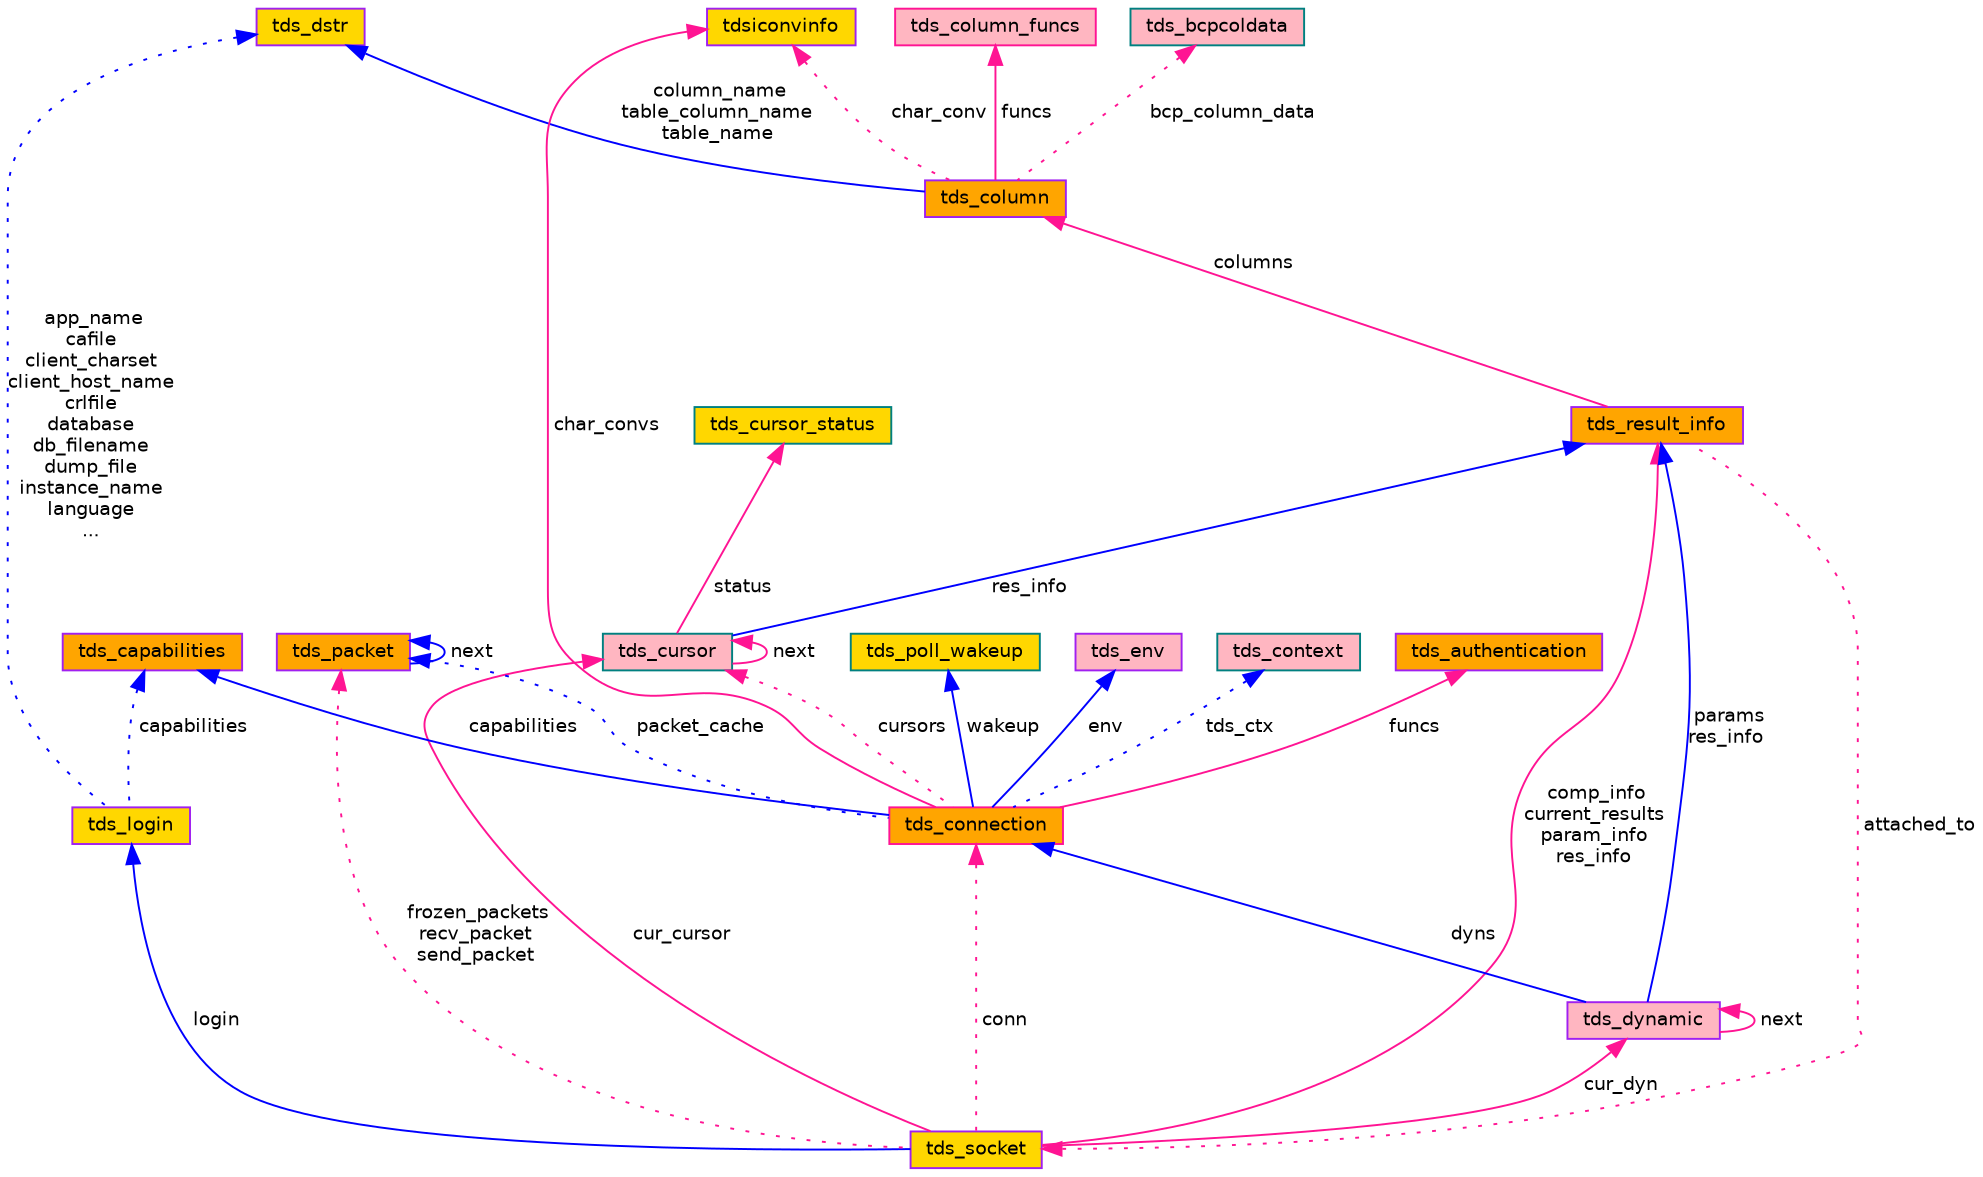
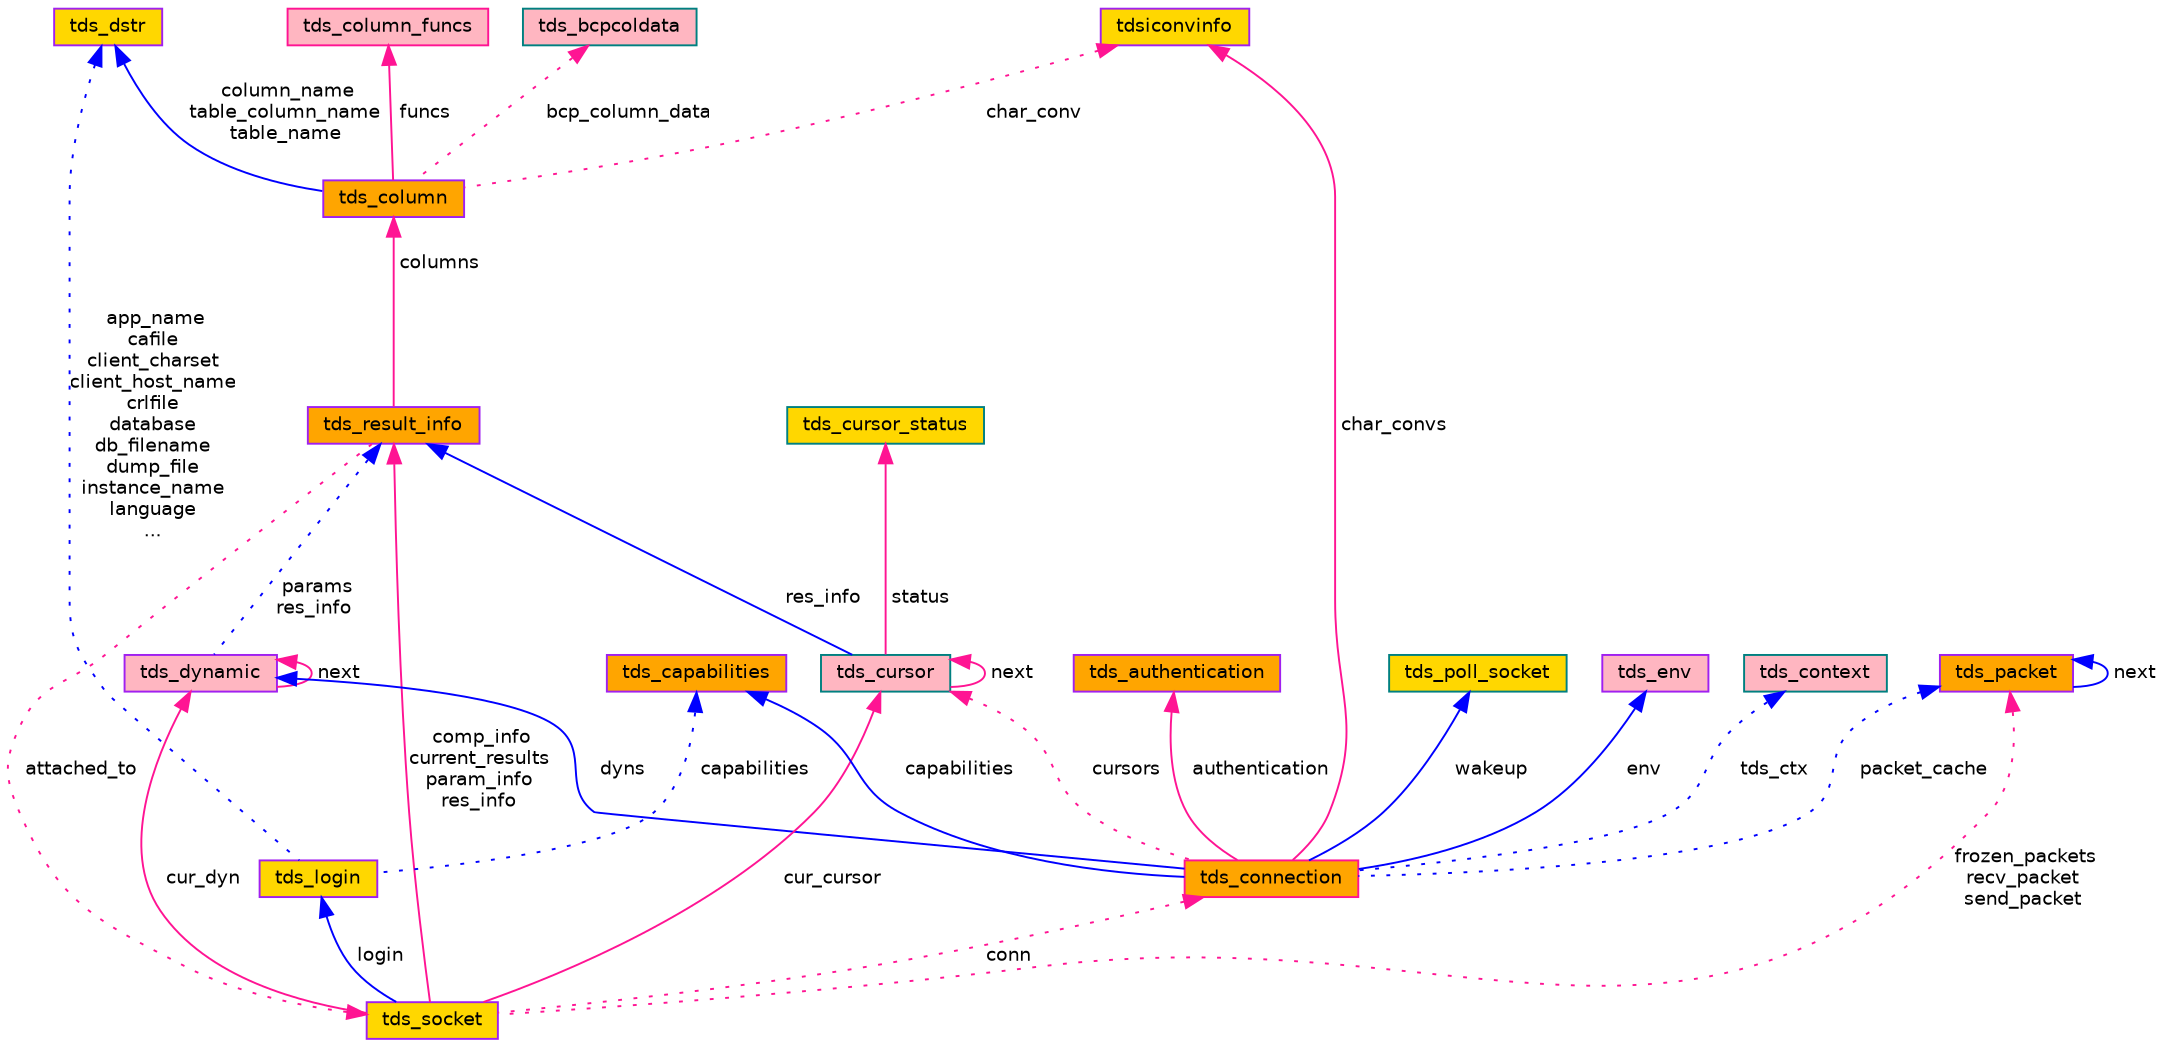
node "tds_poll_wakeup": label "tds_poll_wakeup" -> "tds_poll_socket"
edge "tds_connection" -> "tds_authentication": label " funcs" -> " authentication"
edge "tds_dynamic" -> "tds_result_info": style solid -> dotted
edge "tds_dynamic" -> "tds_connection": reversed
